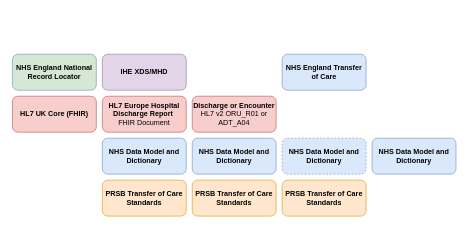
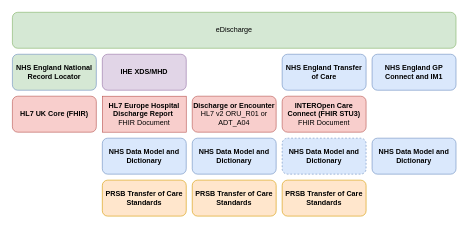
node "eDischarge": added
node "NHS England GP Connect and IM1": added
node "HL7 Europe Hospital Discharge Report FHIR Document": shape rounded rectangle -> rectangle
node "INTEROpen Care Connect (FHIR STU3) FHIR Document": added
